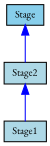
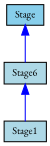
node "Stage2": label "Stage2" -> "Stage6"
